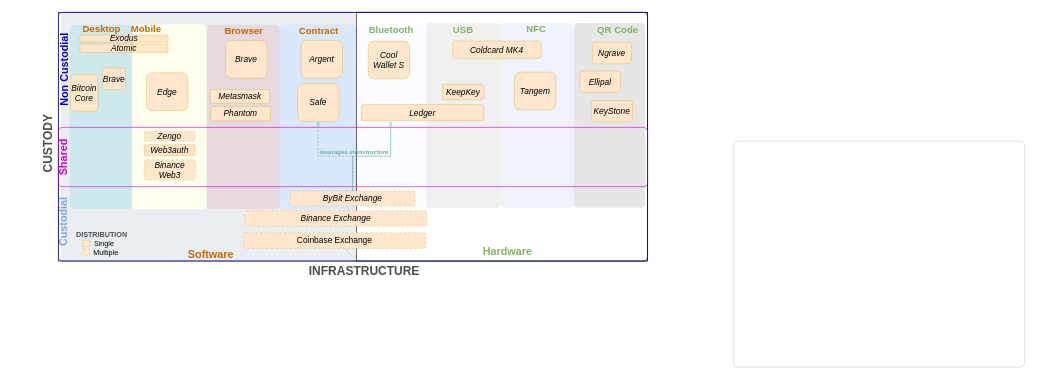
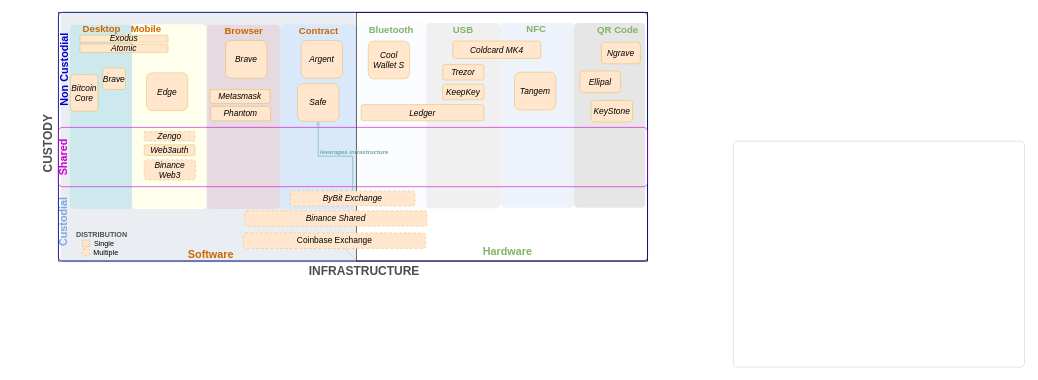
node "Ngrave": moved (612, 53) -> (621, 53)
node "Trezor": added
edge "ByBit Exchange" -> "Safe": style dashed -> solid
edge "Ledger" -- "ByBit Exchange": removed
node "Binance Exchange": label "Binance Exchange" -> "Binance Shared"
